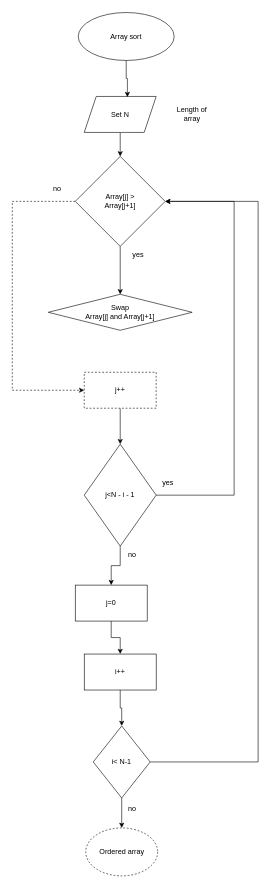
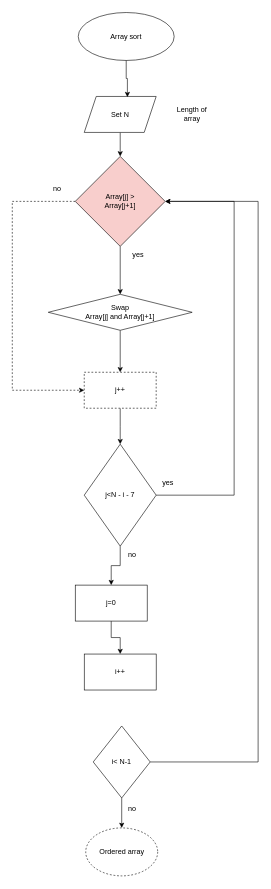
node "Array[j] > Array[j+1]": fillcolor #ffffff -> #f8cecc
edge "Swap Array[j] and Array[j+1]" -> "j++": added
node "j<N - i - 1": label "j<N - i - 1" -> "j<N - i - 7"
edge "i++" -> "i< N-1": removed
